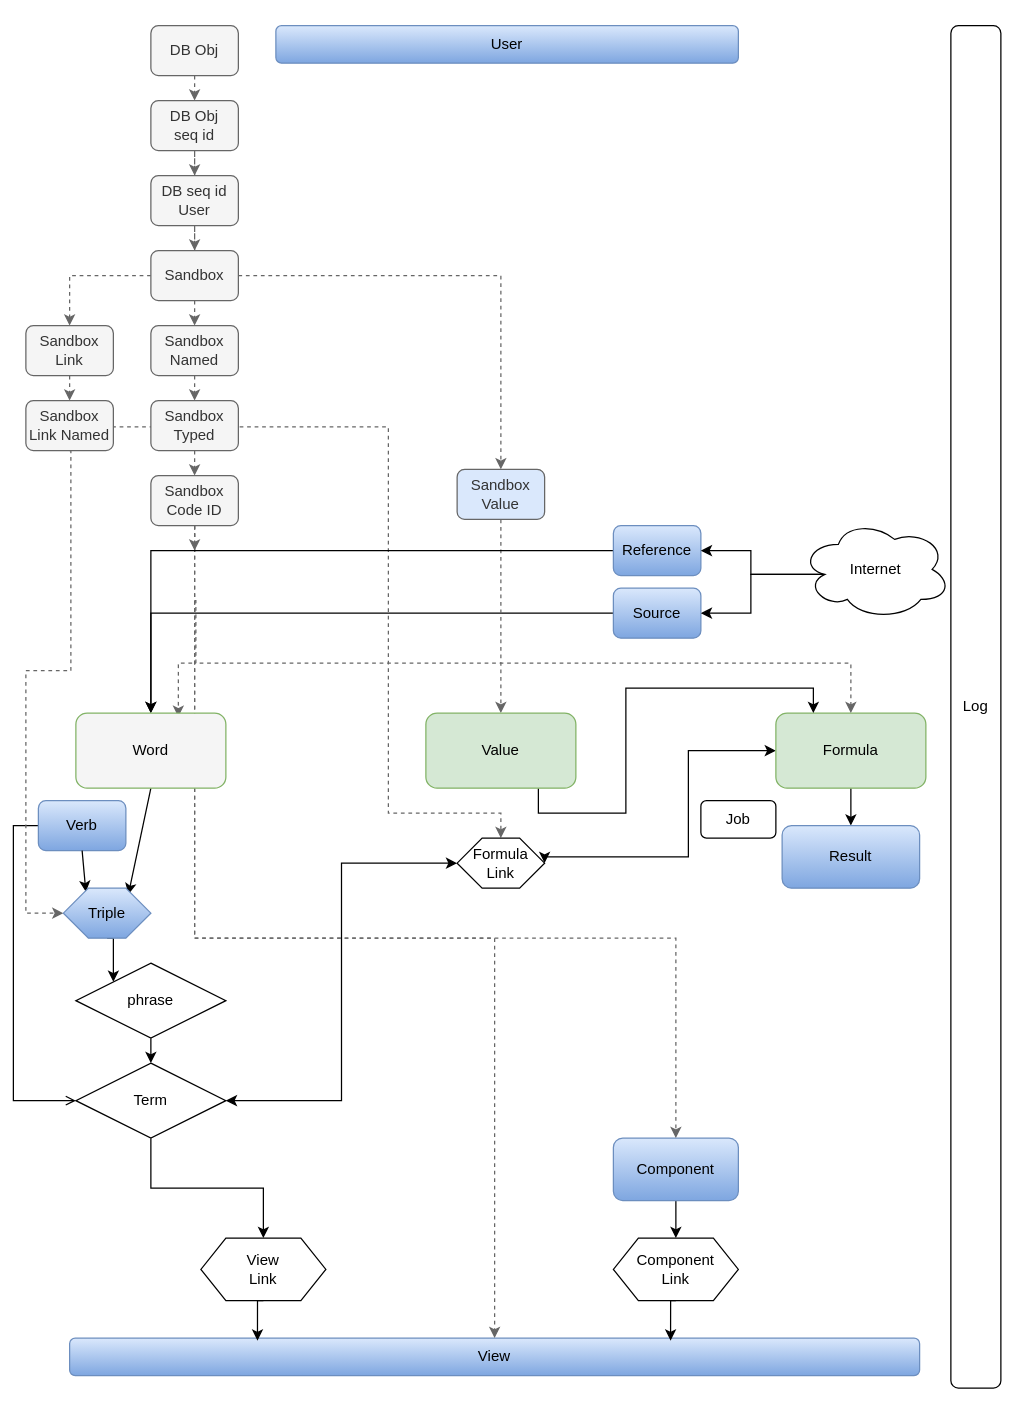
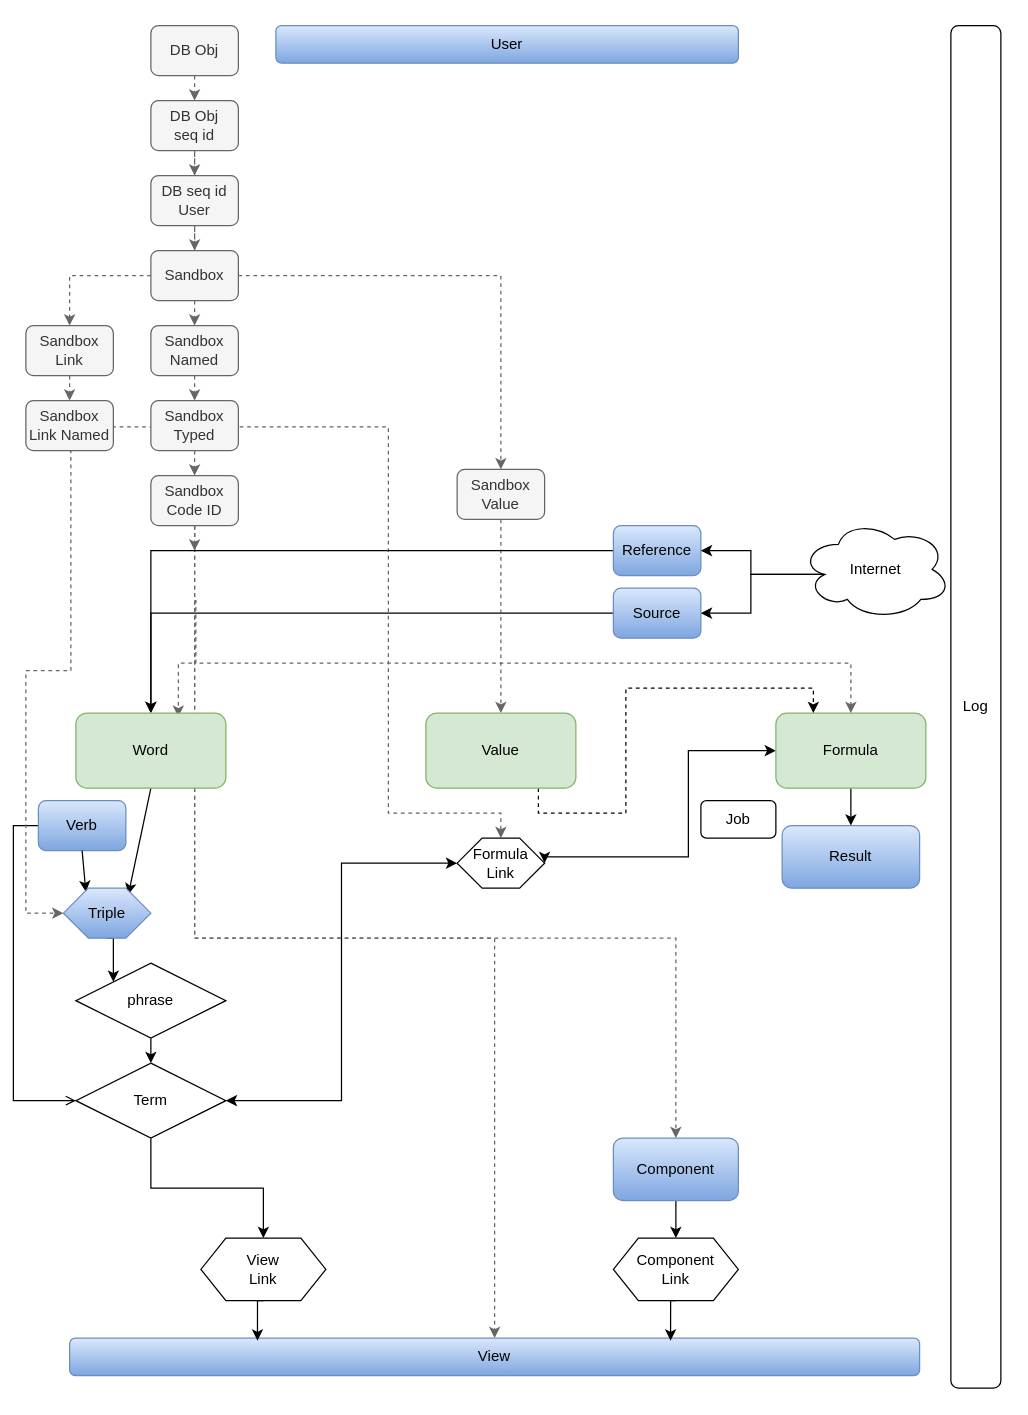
node "Sandbox Value": fillcolor #dae8fc -> #f5f5f5
edge "Value" -> "Formula": style solid -> dashed
node "Word": fillcolor #f5f5f5 -> #d5e8d4
